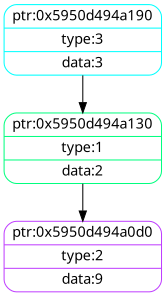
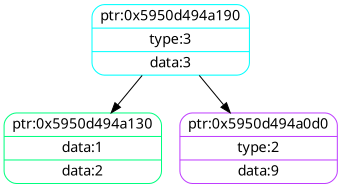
node "ptr:0x5950d494a130": text "type:1" -> "data:1"
edge "ptr:0x5950d494a130" -> "ptr:0x5950d494a0d0": now "ptr:0x5950d494a190" -> "ptr:0x5950d494a0d0"
